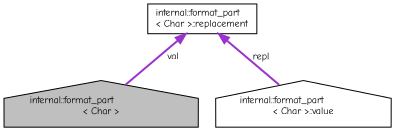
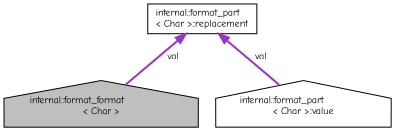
edge "internal::format_part < Char >::value" -> "internal::format_part < Char >::replacement": label " repl" -> " val"
node "internal::format_part < Char >": label "internal::format_part < Char >" -> "internal::format_format < Char >"
